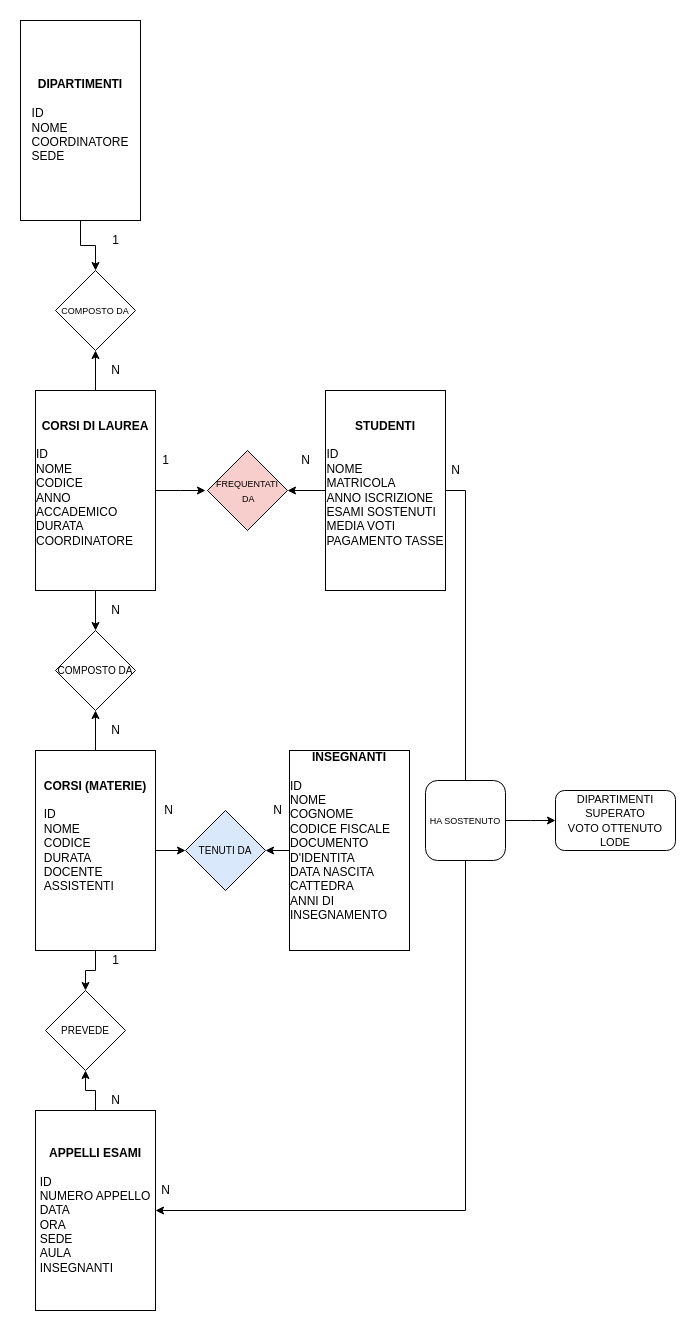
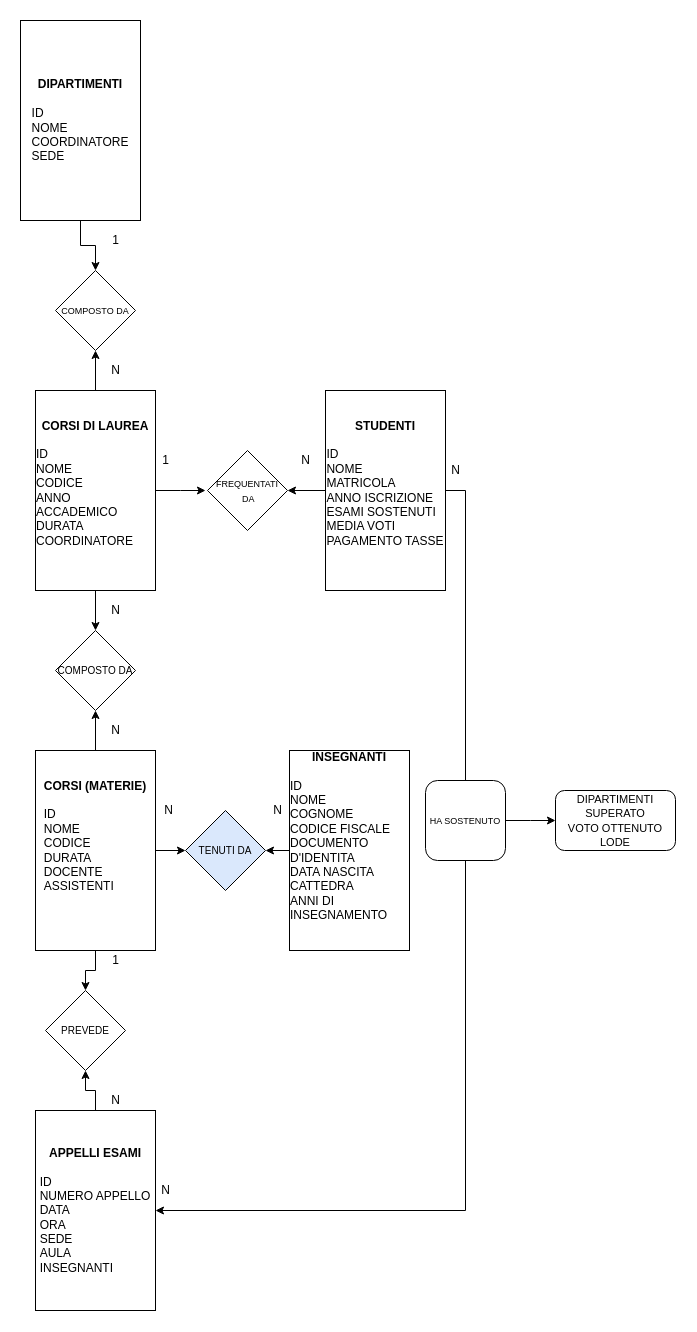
node "FREQUENTATI DA": fillcolor #f8cecc -> #ffffff
